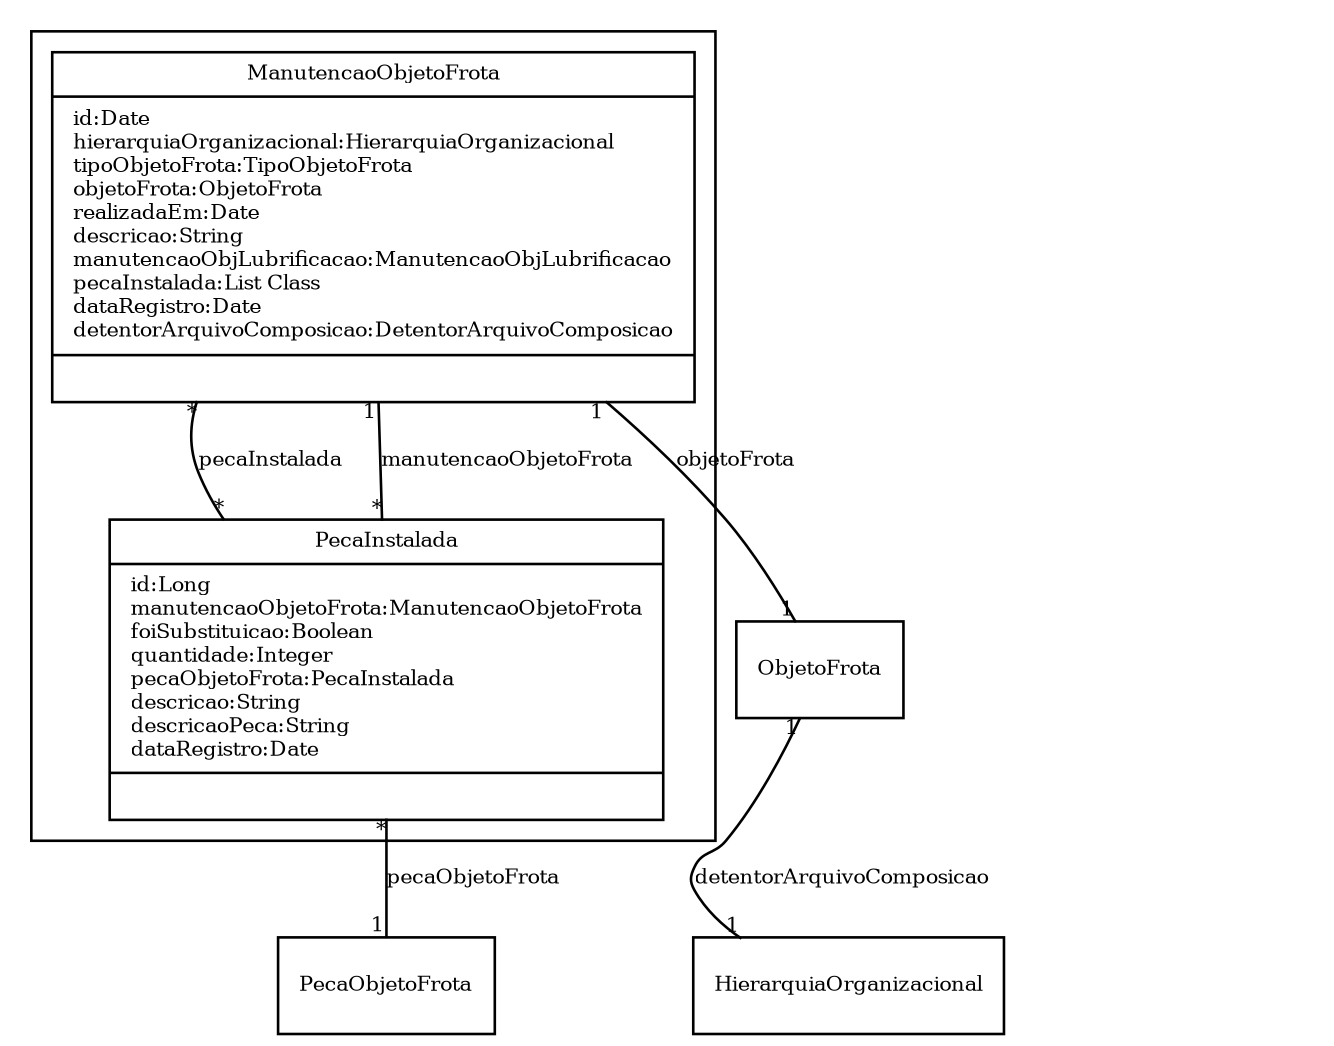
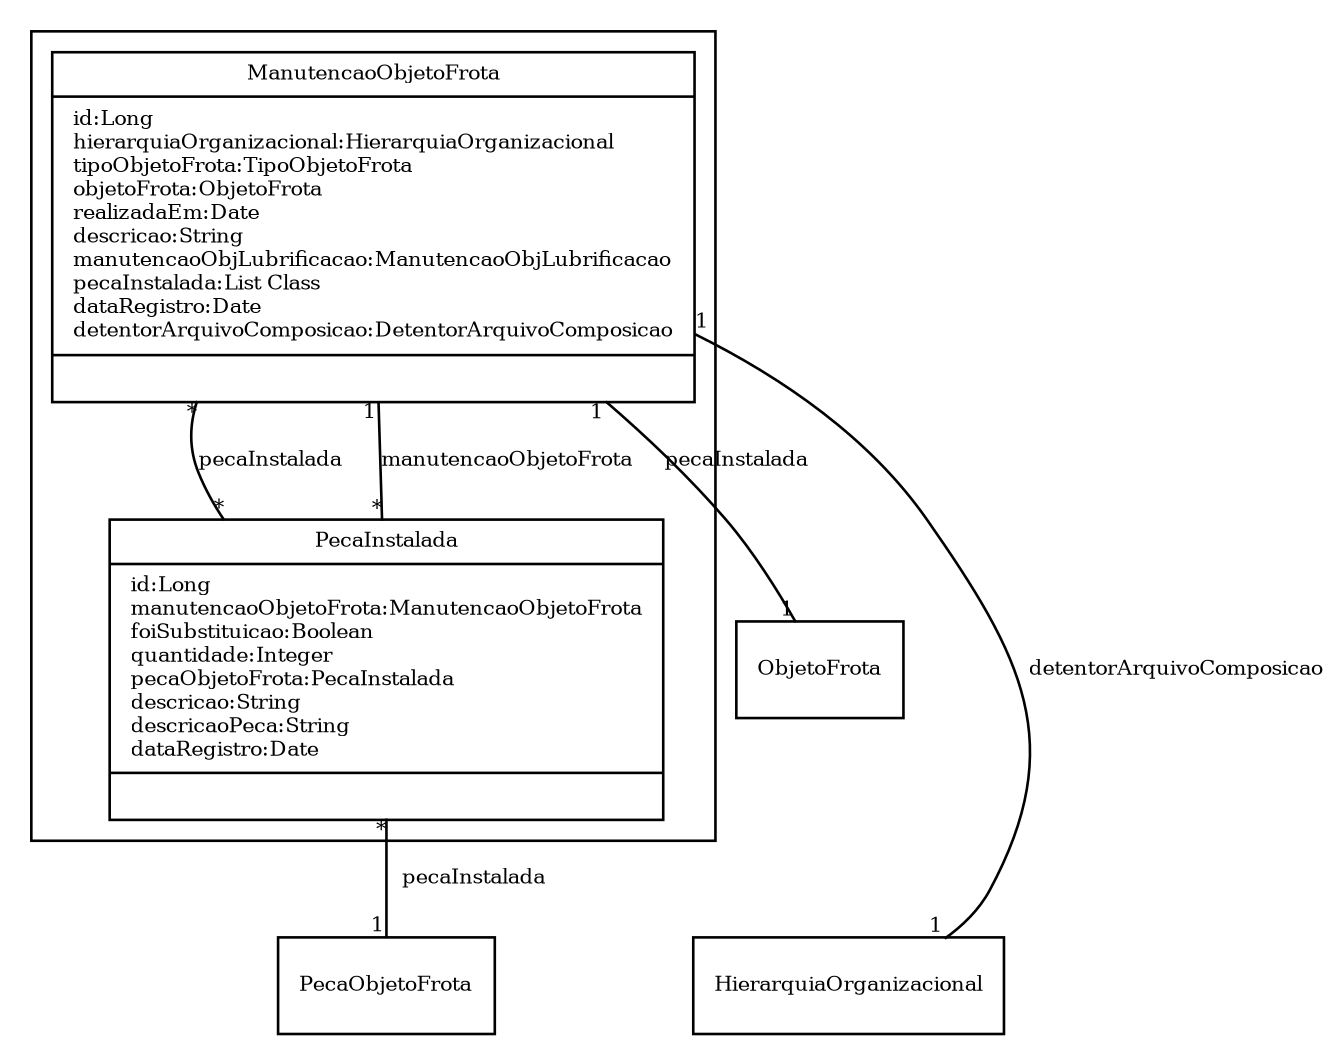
node "ManutencaoObjetoFrota": text "id:Date" -> "id:Long"
edge "ManutencaoObjetoFrota" -- "ObjetoFrota": label "objetoFrota" -> "pecaInstalada"
edge "ObjetoFrota" -- "HierarquiaOrganizacional": now "ManutencaoObjetoFrota" -- "HierarquiaOrganizacional"
edge "PecaInstalada" -- "PecaObjetoFrota": label "pecaObjetoFrota" -> "pecaInstalada"
